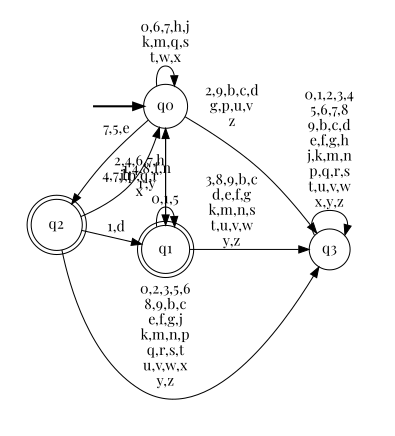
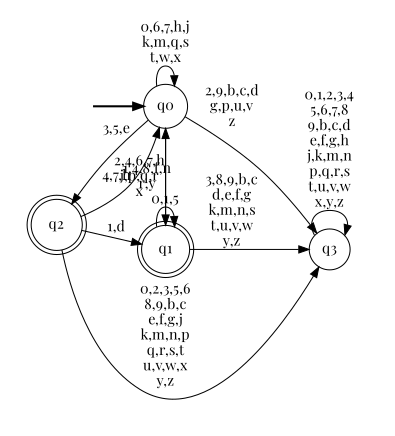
edge "q0" -> "q2": label "7,5,e" -> "3,5,e"
